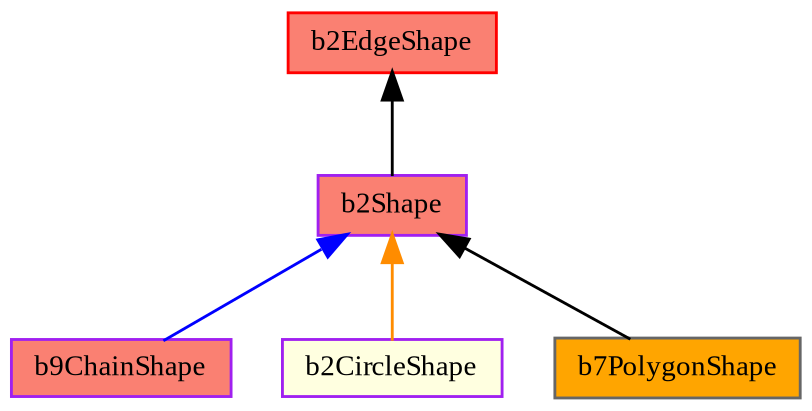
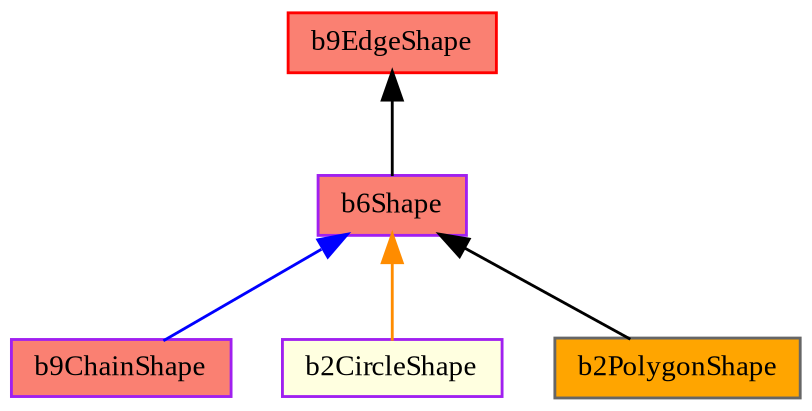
node "b2EdgeShape": label "b2EdgeShape" -> "b9EdgeShape"
node "b2Shape": label "b2Shape" -> "b6Shape"
node "b7PolygonShape": label "b7PolygonShape" -> "b2PolygonShape"
